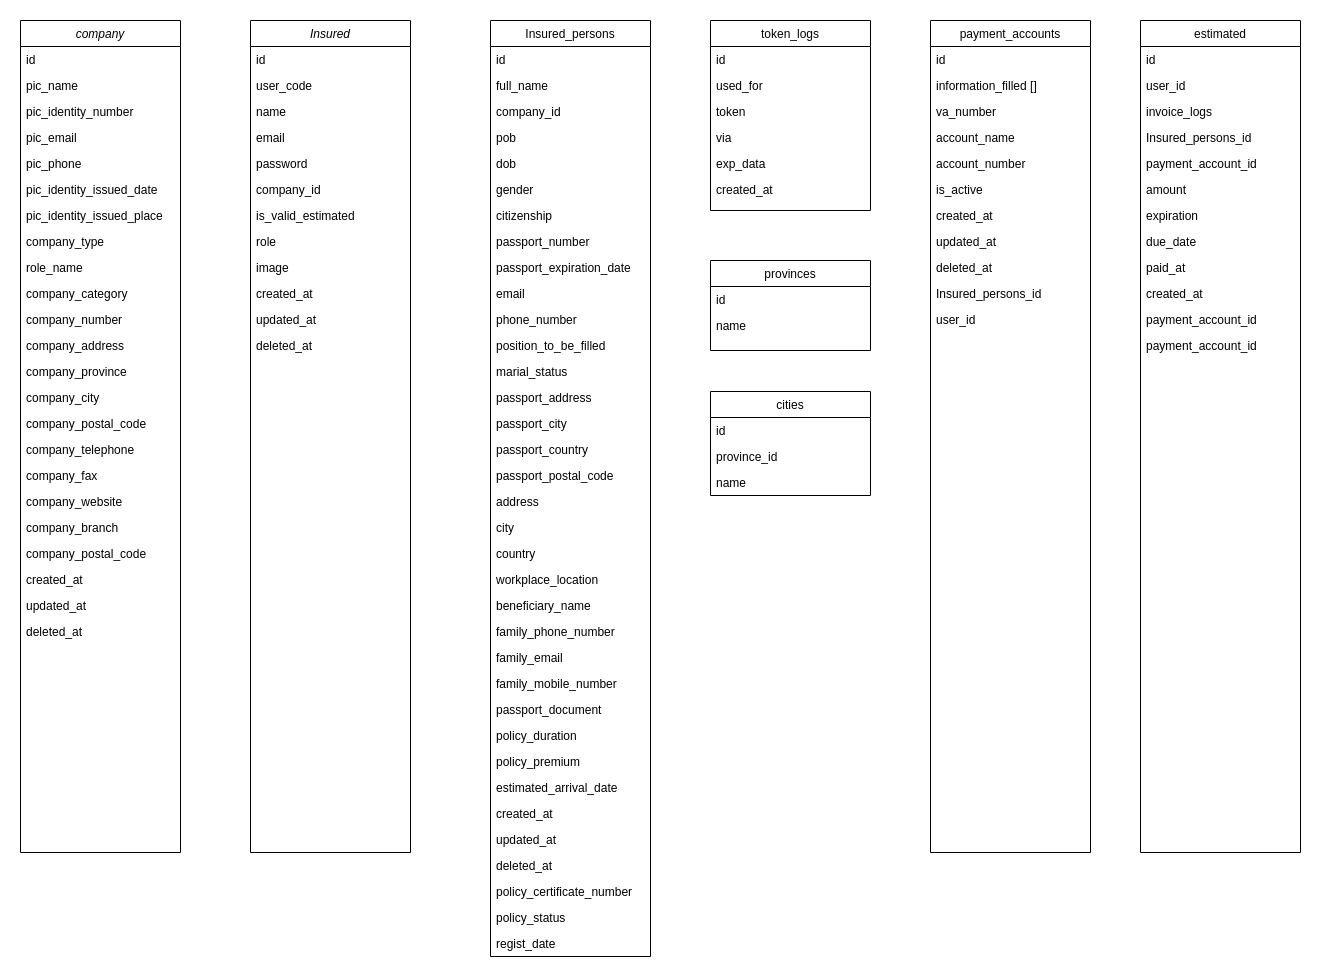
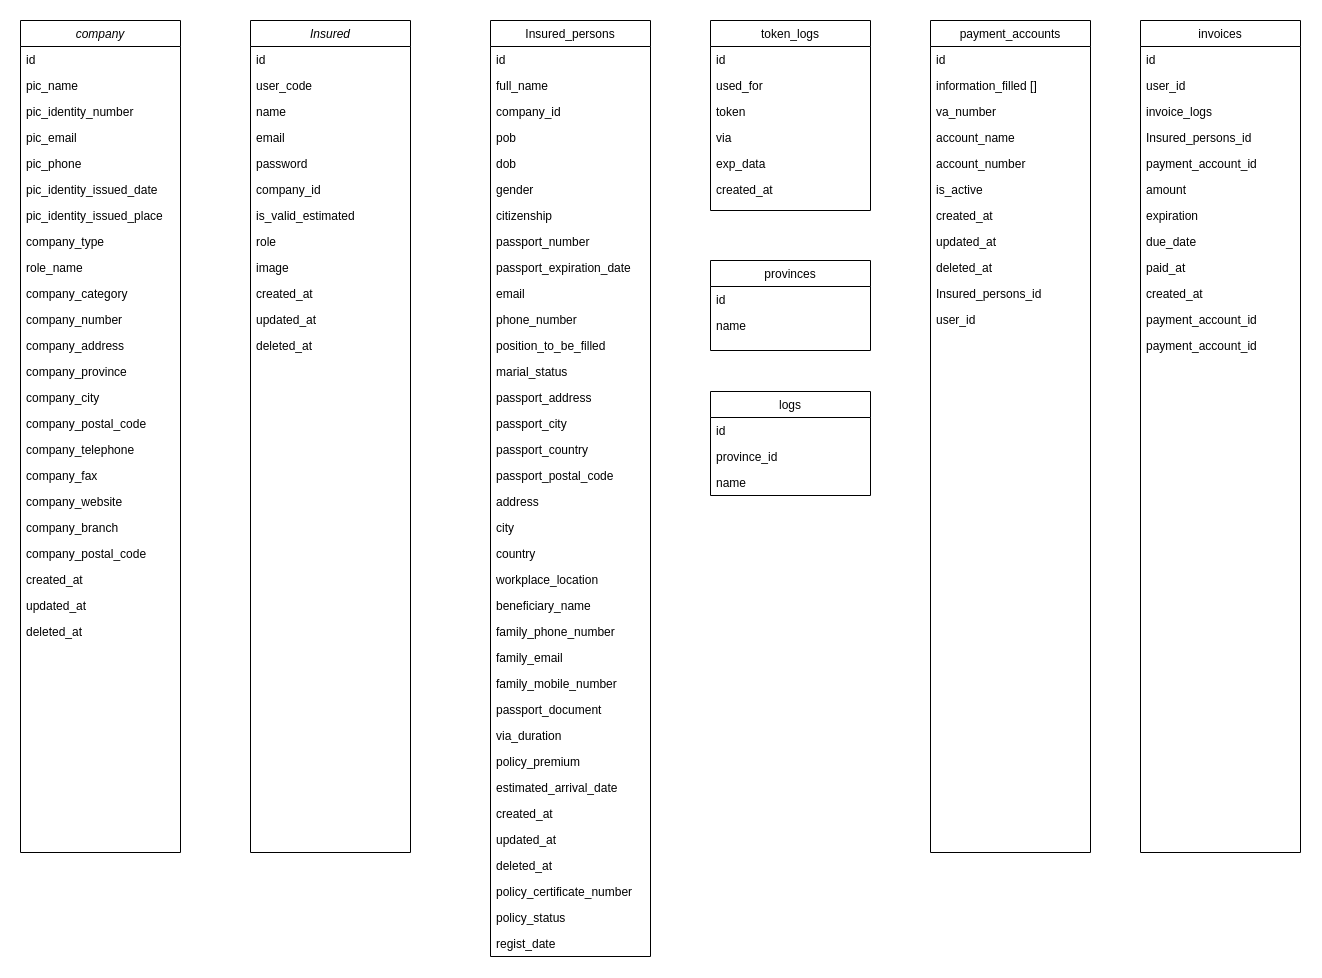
node "estimated": label "estimated" -> "invoices"
node "cities": label "cities" -> "logs"
node "policy_duration": label "policy_duration" -> "via_duration"
